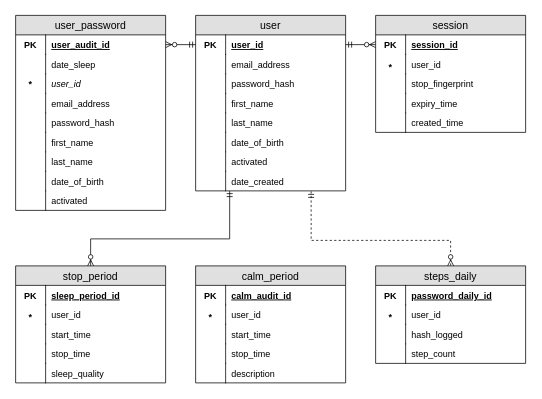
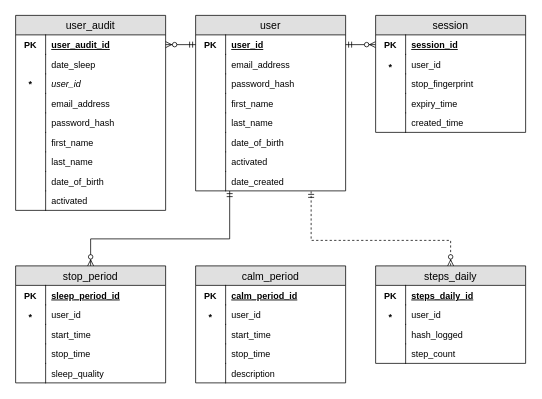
node "user_password": label "user_password" -> "user_audit"
node "calm_audit_id": label "calm_audit_id" -> "calm_period_id"
node "password_daily_id": label "password_daily_id" -> "steps_daily_id"
